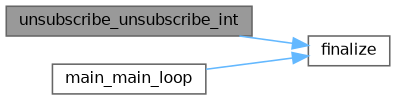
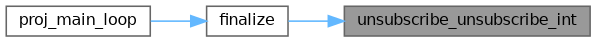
edge "unsubscribe_unsubscribe_int" -> "finalize": reversed
node "main_main_loop": label "main_main_loop" -> "proj_main_loop"
